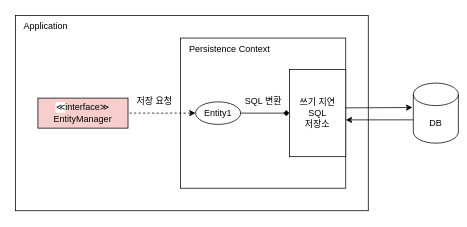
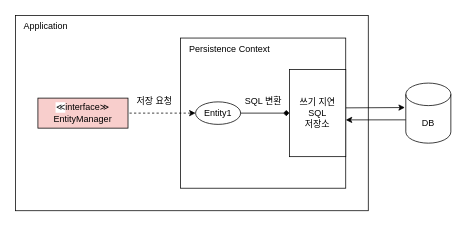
node "DB": moved (435, 113) -> (428, 113)
